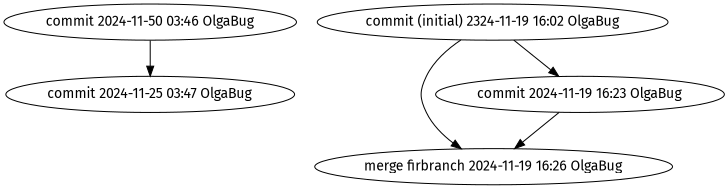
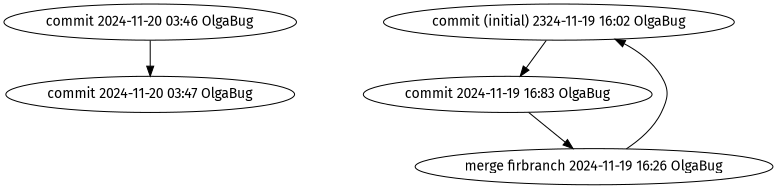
node "commit 2024-11-50 03:46 OlgaBug": label "commit 2024-11-50 03:46 OlgaBug" -> "commit 2024-11-20 03:46 OlgaBug"
edge "commit (initial) 2324-11-19 16:02 OlgaBug" -> "merge firbranch 2024-11-19 16:26 OlgaBug": reversed
node "commit 2024-11-25 03:47 OlgaBug": label "commit 2024-11-25 03:47 OlgaBug" -> "commit 2024-11-20 03:47 OlgaBug"
node "commit 2024-11-19 16:23 OlgaBug": label "commit 2024-11-19 16:23 OlgaBug" -> "commit 2024-11-19 16:83 OlgaBug"
